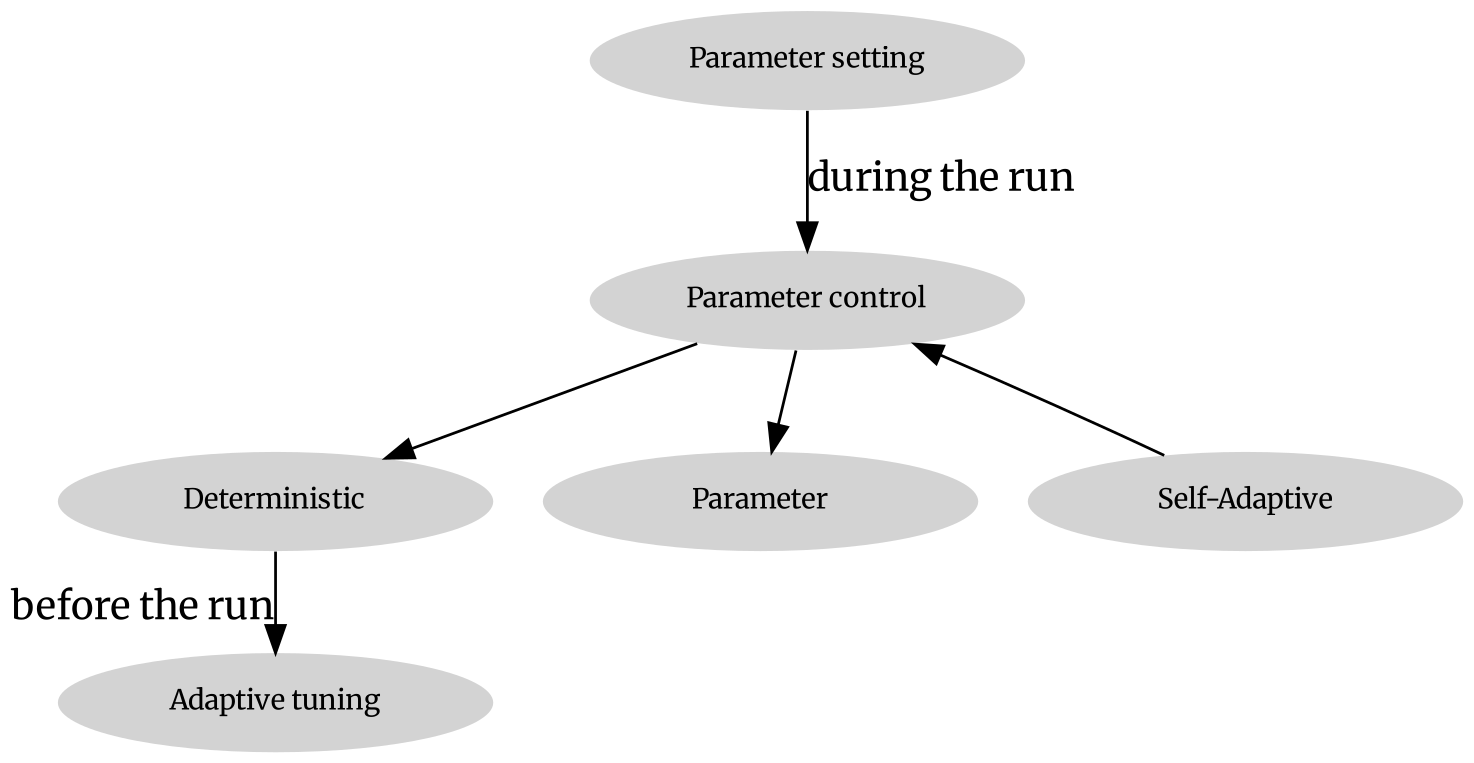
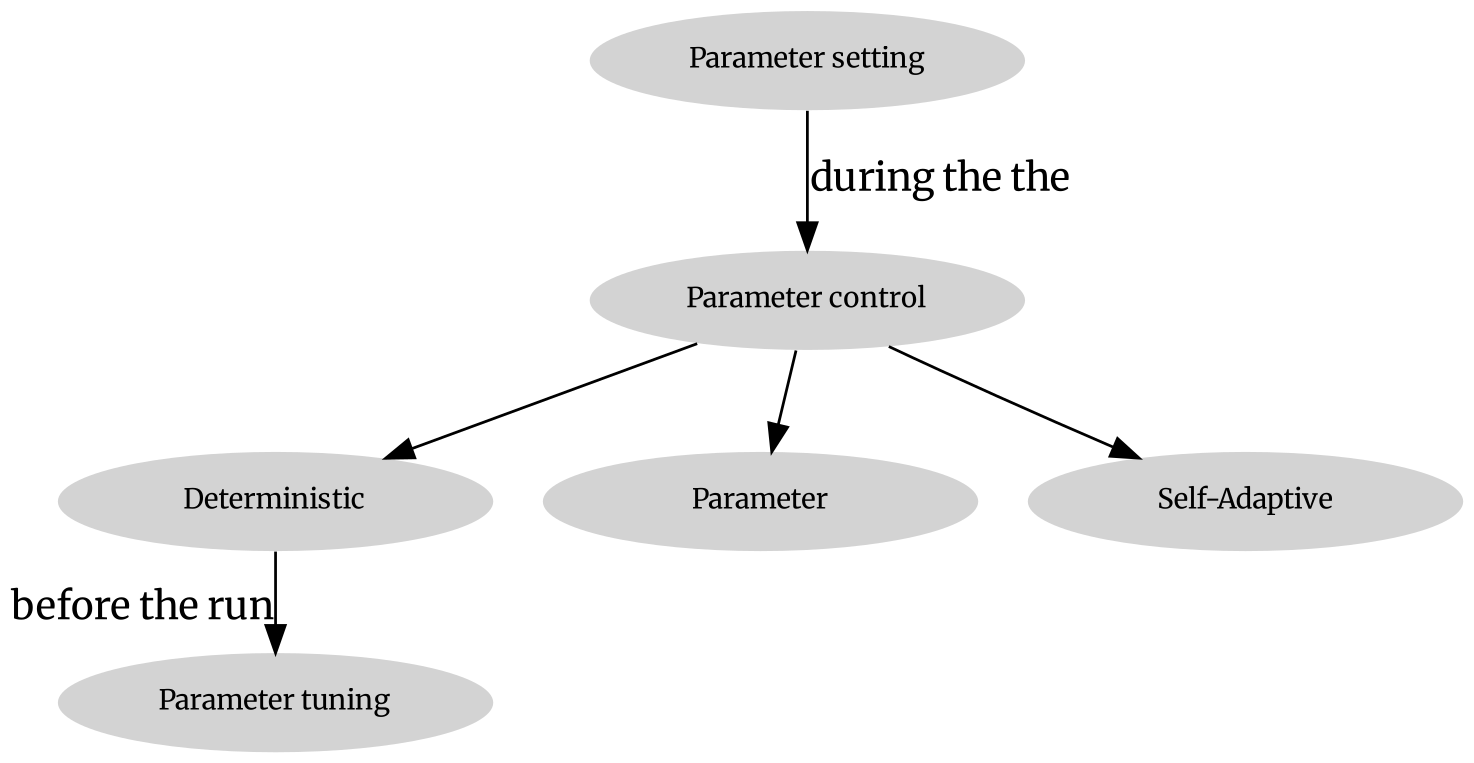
edge "Parameter setting" -> "Parameter control": label "during the run" -> "during the the"
edge "Self-Adaptive" -> "Parameter control": reversed
node "Adaptive tuning": label "Adaptive tuning" -> "Parameter tuning"
